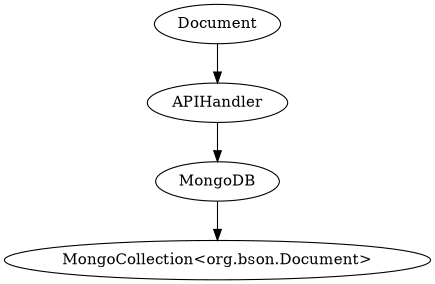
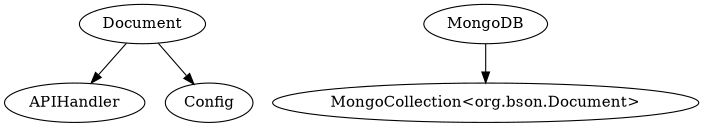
node "Config": added
edge "APIHandler" -> "MongoDB": removed
